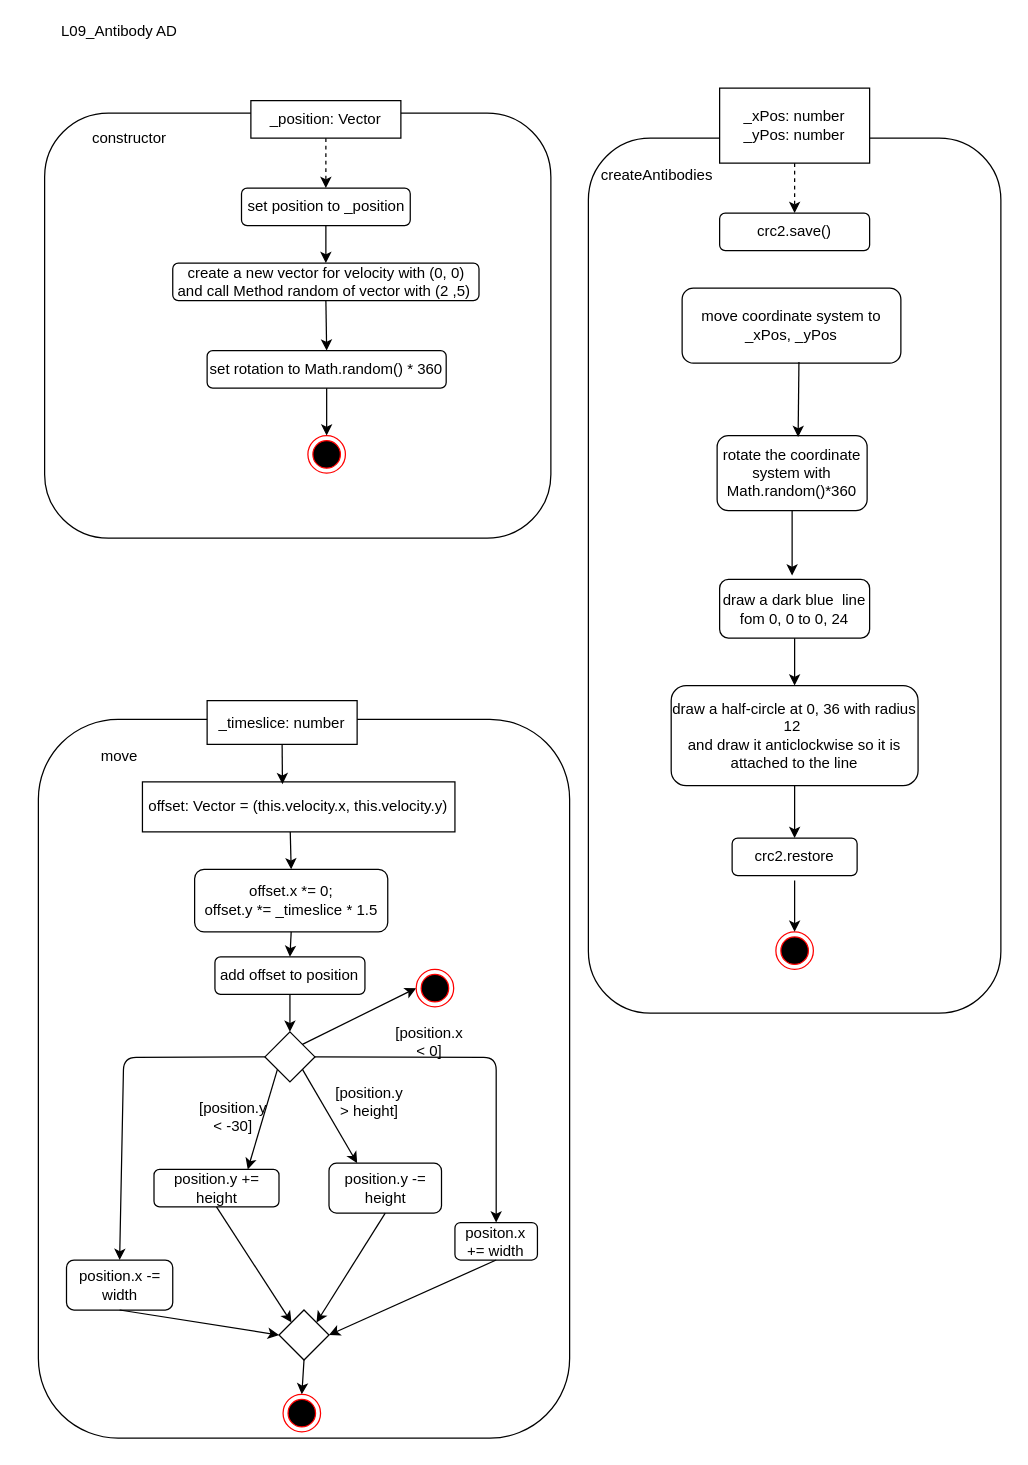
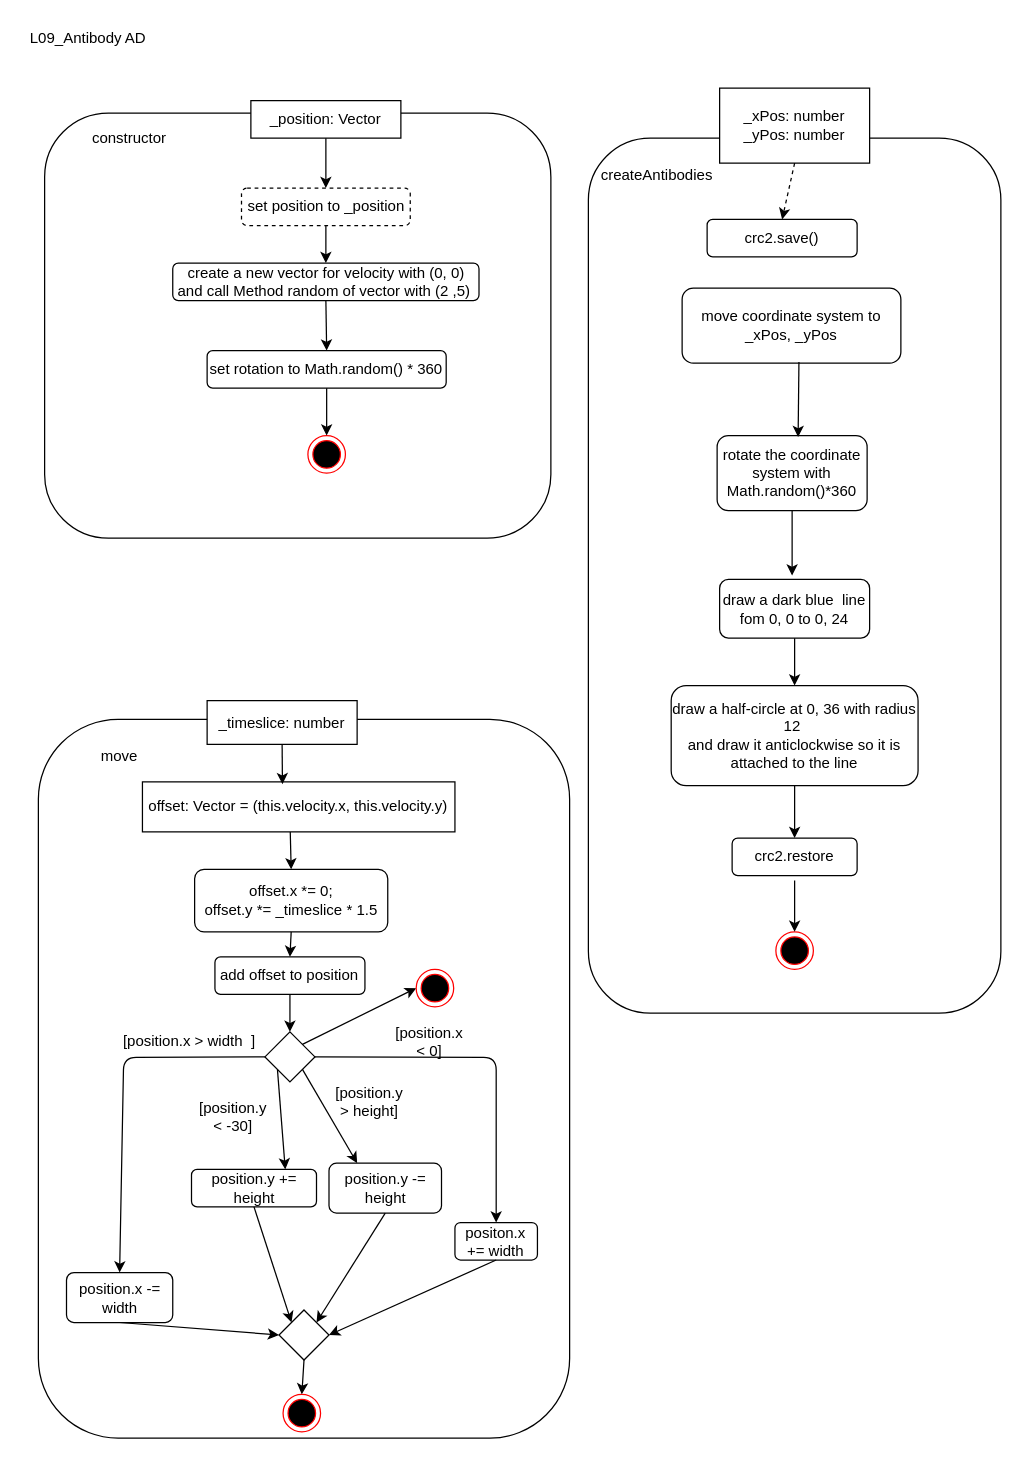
node "L09_Antibody AD": moved (119, 32) -> (88, 38)
edge "_position: Vector" -> "set position to _position": style dashed -> solid
node "set position to _position": style solid -> dashed
node "crc2.save()": moved (794, 232) -> (782, 238)
node "[position.x > width ]": added
node "position.y += height": moved (216, 1188) -> (254, 1188)
node "position.x -= width": moved (119, 1285) -> (119, 1298)
